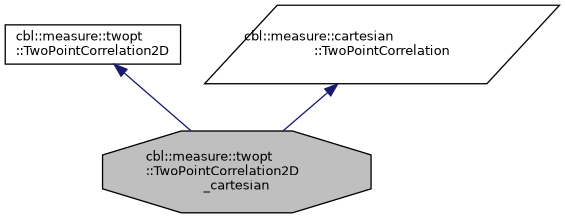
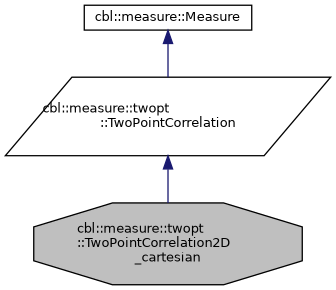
node "cbl::measure::Measure": added
node "cbl::measure::twopt ::TwoPointCorrelation2D": removed
node "cbl::measure::cartesian ::TwoPointCorrelation": label "cbl::measure::cartesian ::TwoPointCorrelation" -> "cbl::measure::twopt ::TwoPointCorrelation"
